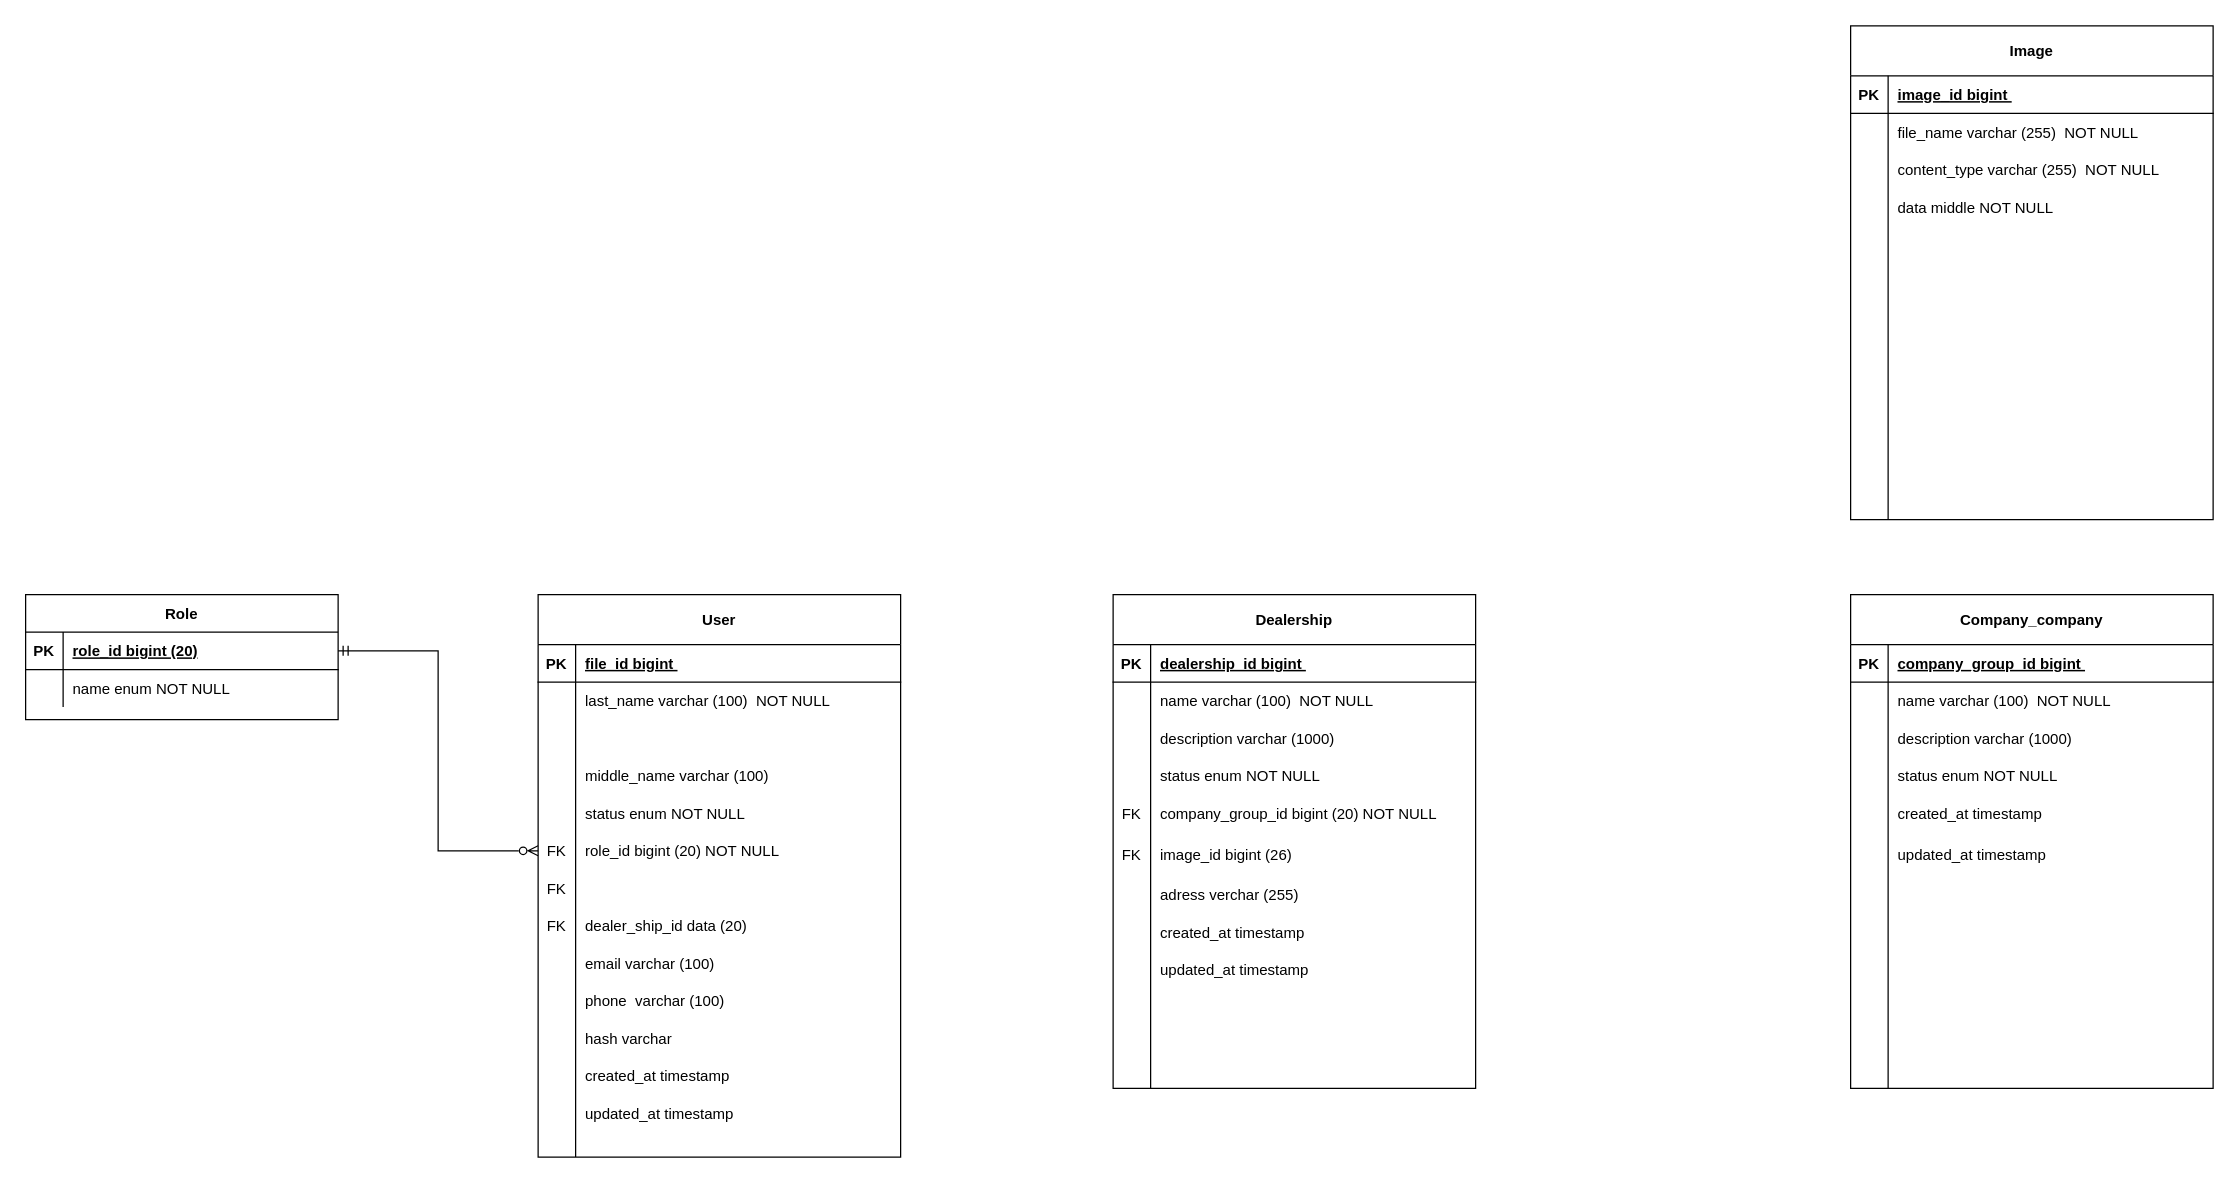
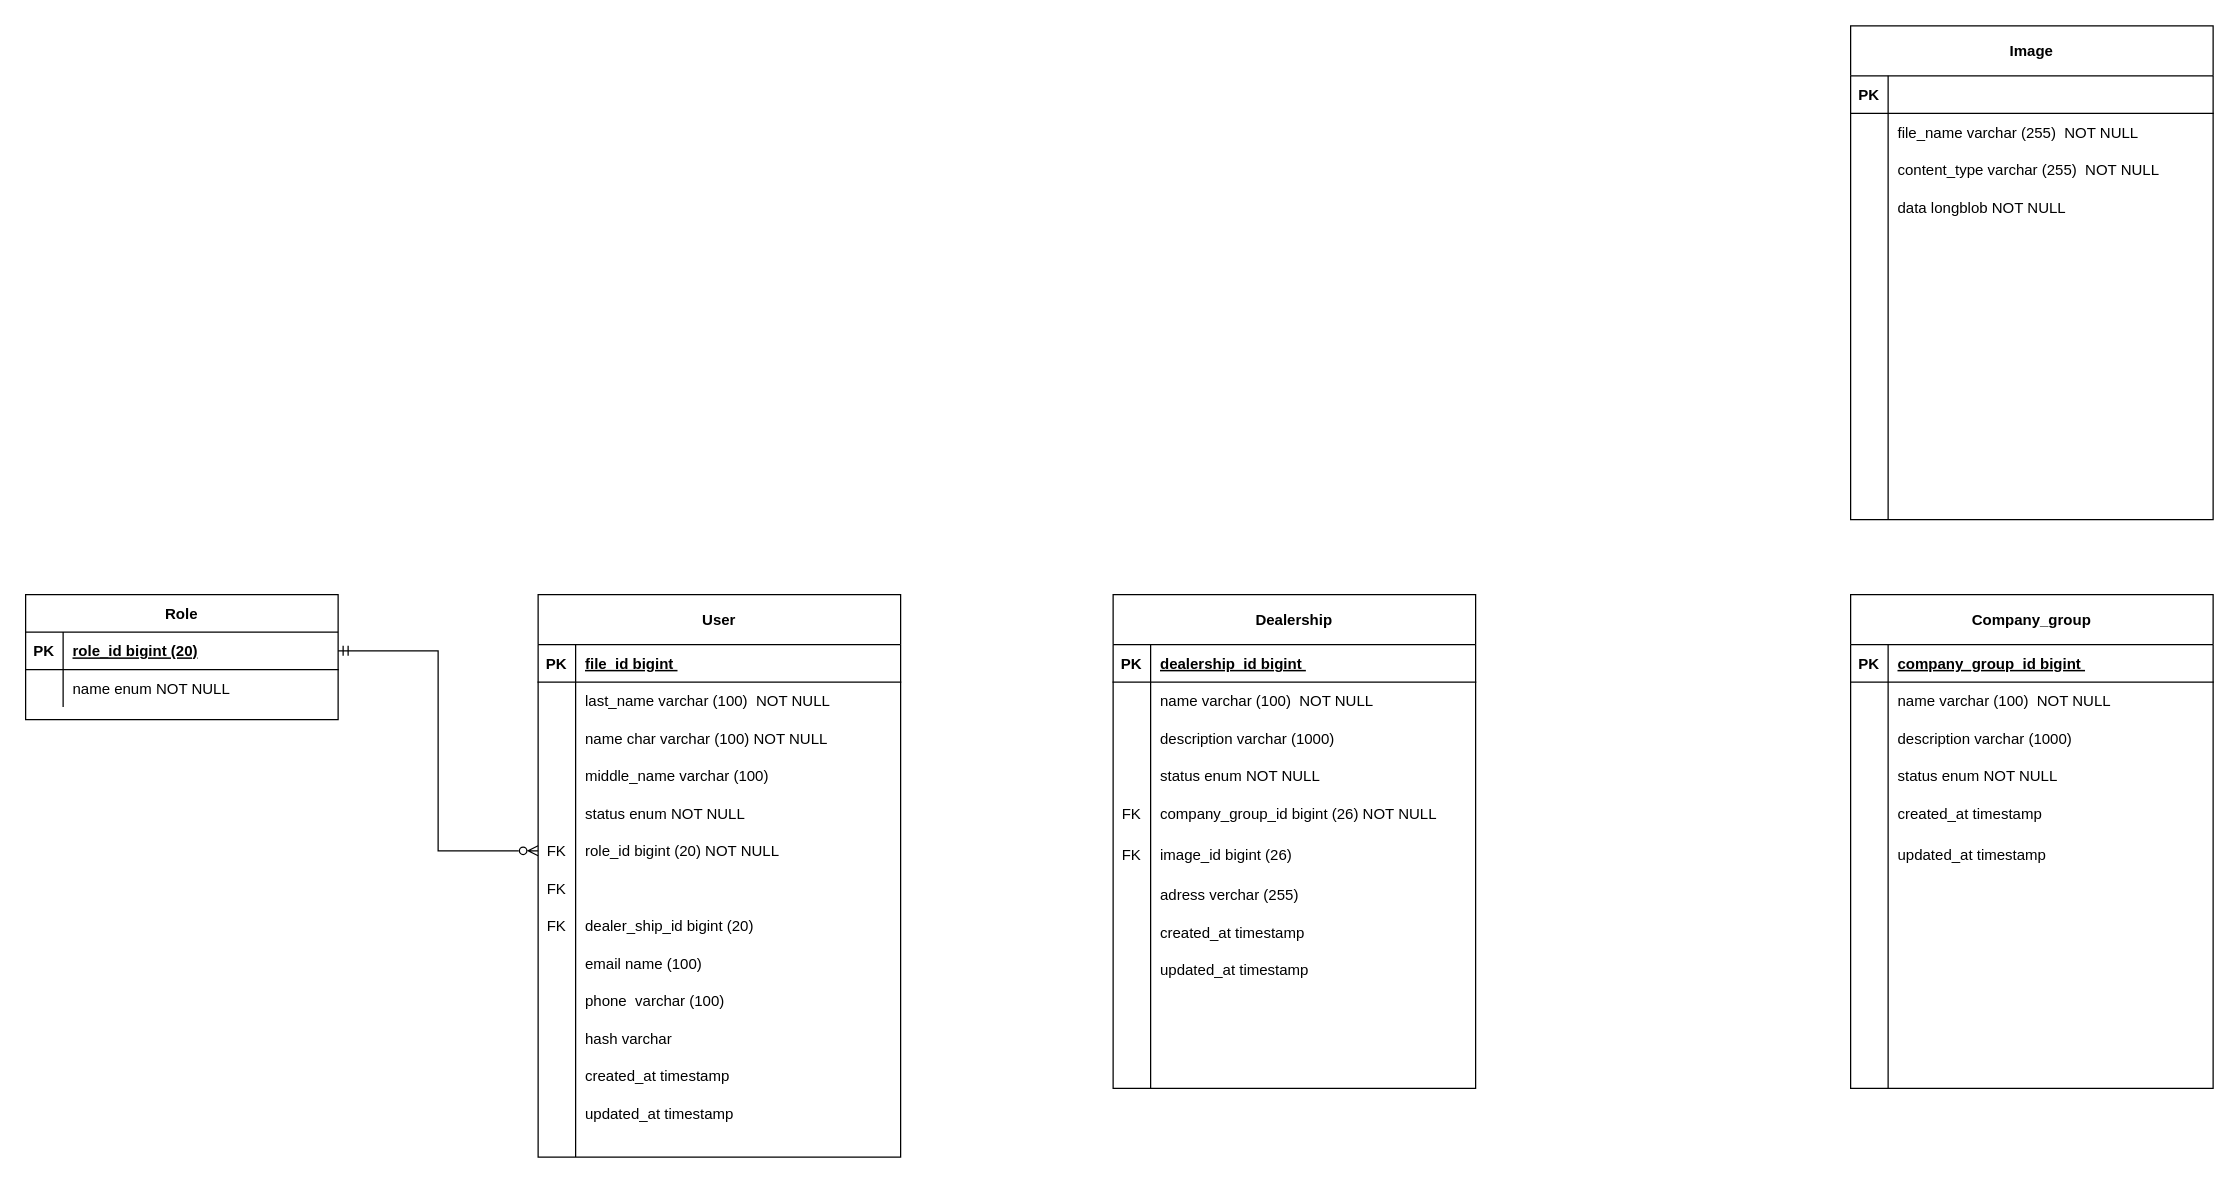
node "image_id bigint": removed
node "data middle NOT NULL": label "data middle NOT NULL" -> "data longblob NOT NULL"
node "Company_company": label "Company_company" -> "Company_group"
node "name char varchar (100) NOT NULL": added
node "company_group_id bigint (20) NOT NULL": label "company_group_id bigint (20) NOT NULL" -> "company_group_id bigint (26) NOT NULL"
node "dealer_ship_id data (20)": label "dealer_ship_id data (20)" -> "dealer_ship_id bigint (20)"
node "email varchar (100)": label "email varchar (100)" -> "email name (100)"
